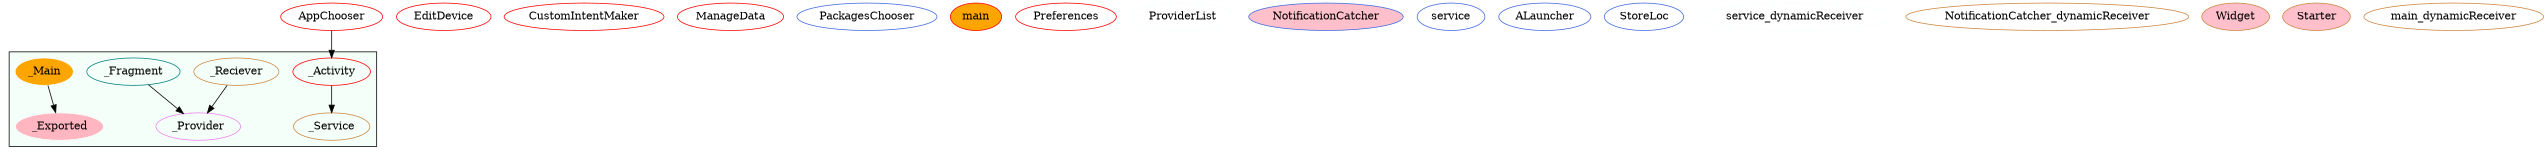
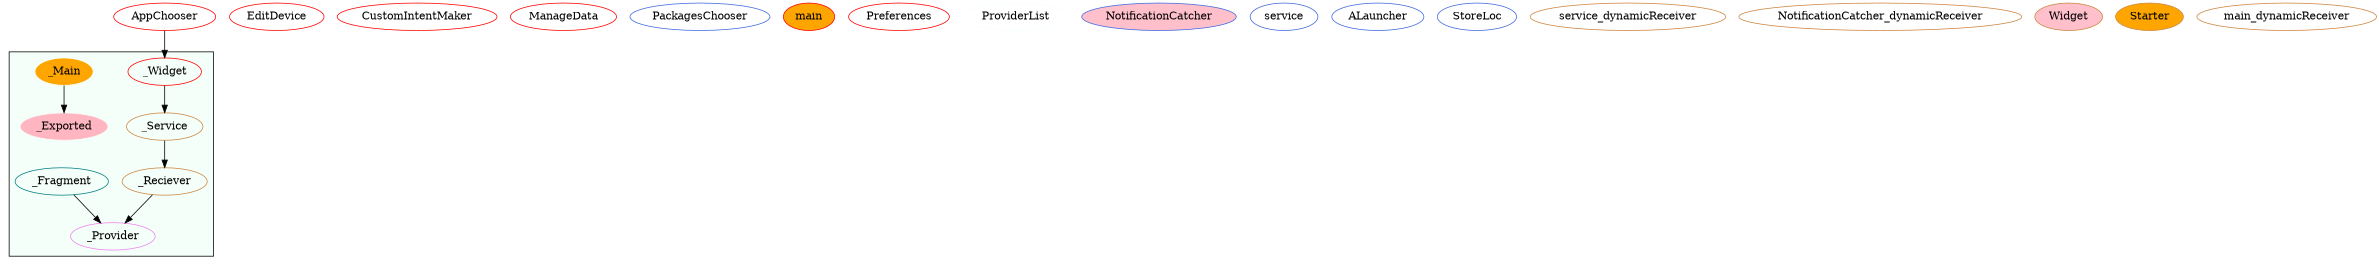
node "service_dynamicReceiver": color mintcream -> peru
node "Starter": fillcolor pink -> orange
node "_Activity": label "_Activity" -> "_Widget"
edge "_Service" -> "_Reciever": added
